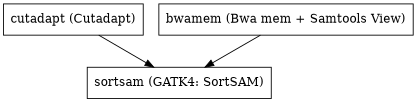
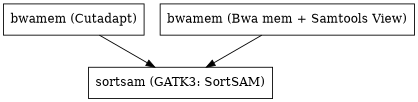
node "cutadapt (Cutadapt)": label "cutadapt (Cutadapt)" -> "bwamem (Cutadapt)"
node "sortsam (GATK4: SortSAM)": label "sortsam (GATK4: SortSAM)" -> "sortsam (GATK3: SortSAM)"
